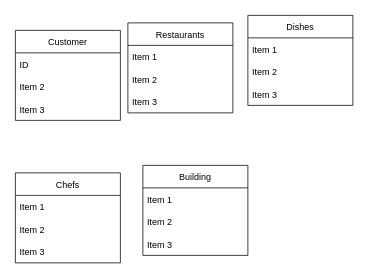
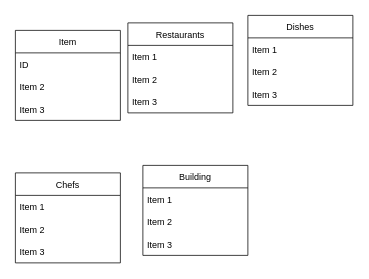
node "Customer": label "Customer" -> "Item"
